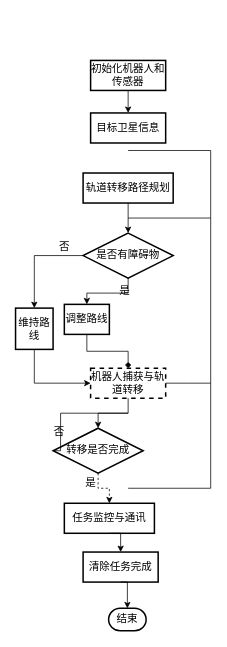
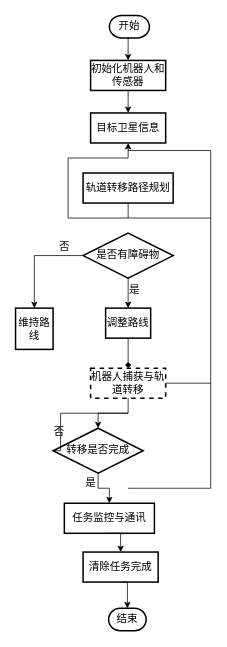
node "开始": added
edge "开始" -> "初始化机器人和传感器": added
edge "轨道转移路径规划" -> "是否有障碍物": now "轨道转移路径规划" -> "目标卫星信息"
node "调整路线": moved (87, 319) -> (128, 323)
edge "维持路线" -> "机器人捕获与轨道转移": removed
edge "转移是否完成" -> "任务监控与通讯": style dashed -> solid
